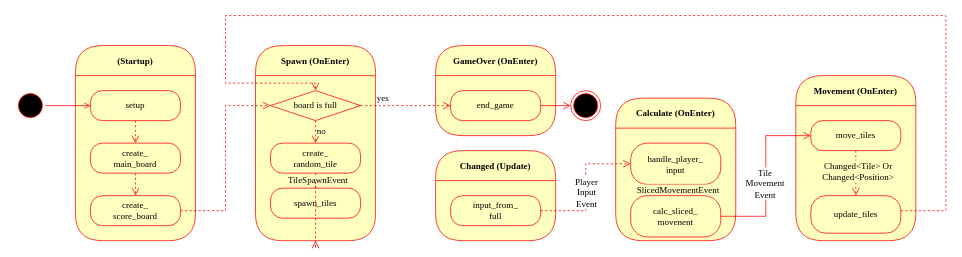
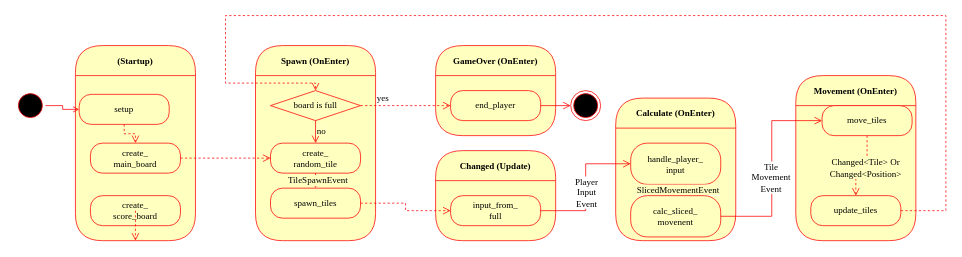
node "setup": moved (135, 105) -> (124, 109)
node "end_game": label "end_game" -> "end_player"
edge "board is full" -> "create_ random_tile": style dashed -> solid
node "move_tiles": moved (855, 135) -> (867, 120)
edge "create_ score_board" -> "board is full": now "create_ score_board" -> "(Startup)"
edge "input_from_ full" -> "handle_player_ input": style dashed -> solid
edge "create_ main_board" -> "create_ score_board": now "create_ main_board" -> "create_ random_tile"
node "update_tiles": size 90x38 -> 90x30
edge "spawn_tiles" -> "Spawn (OnEnter)": now "spawn_tiles" -> "input_from_ full"
